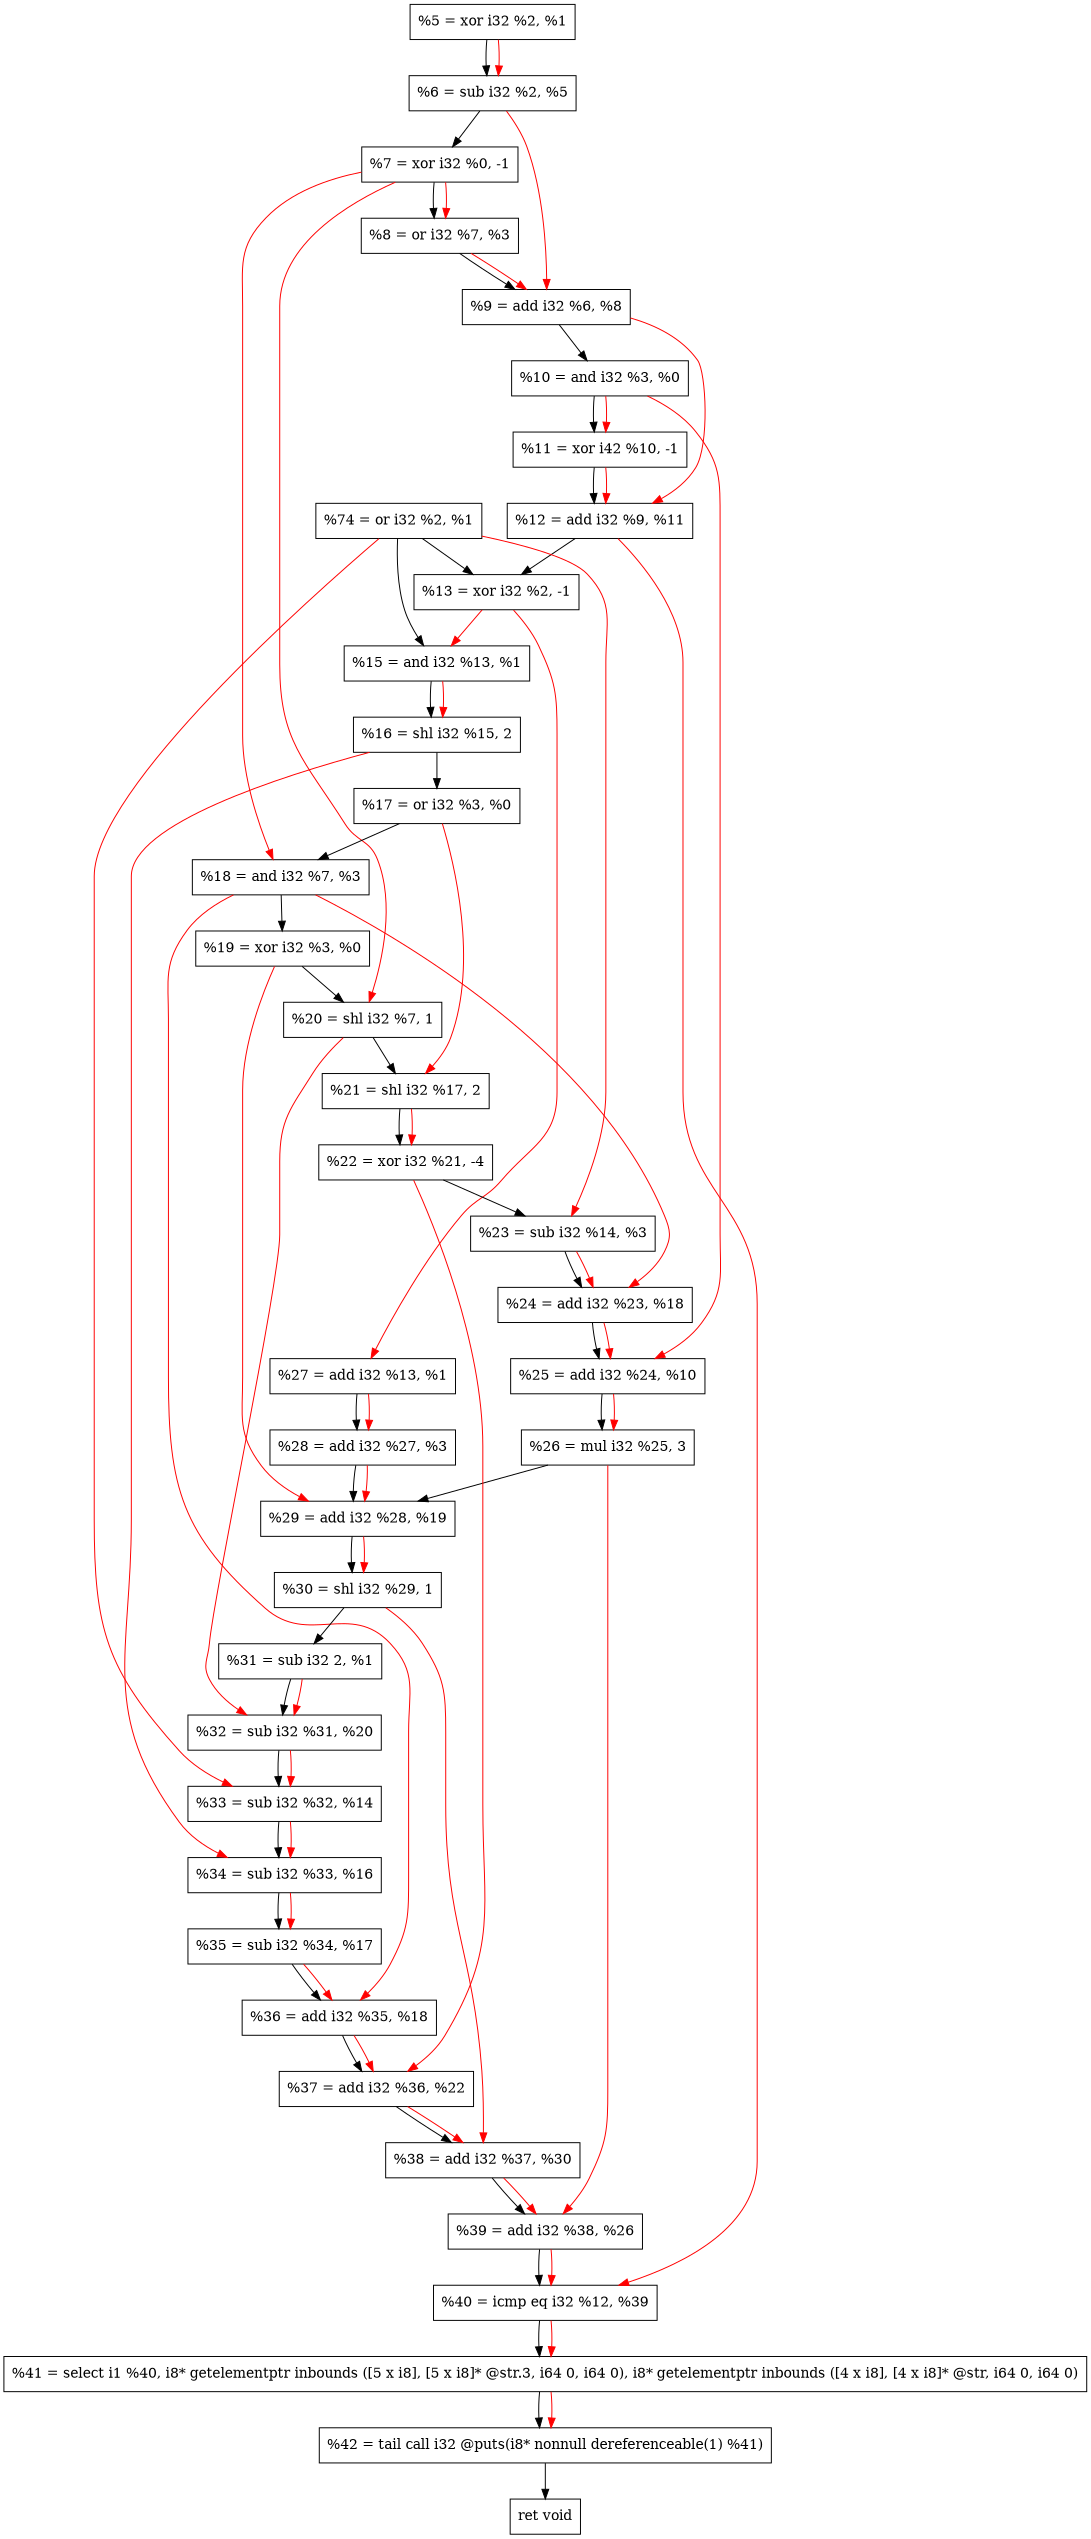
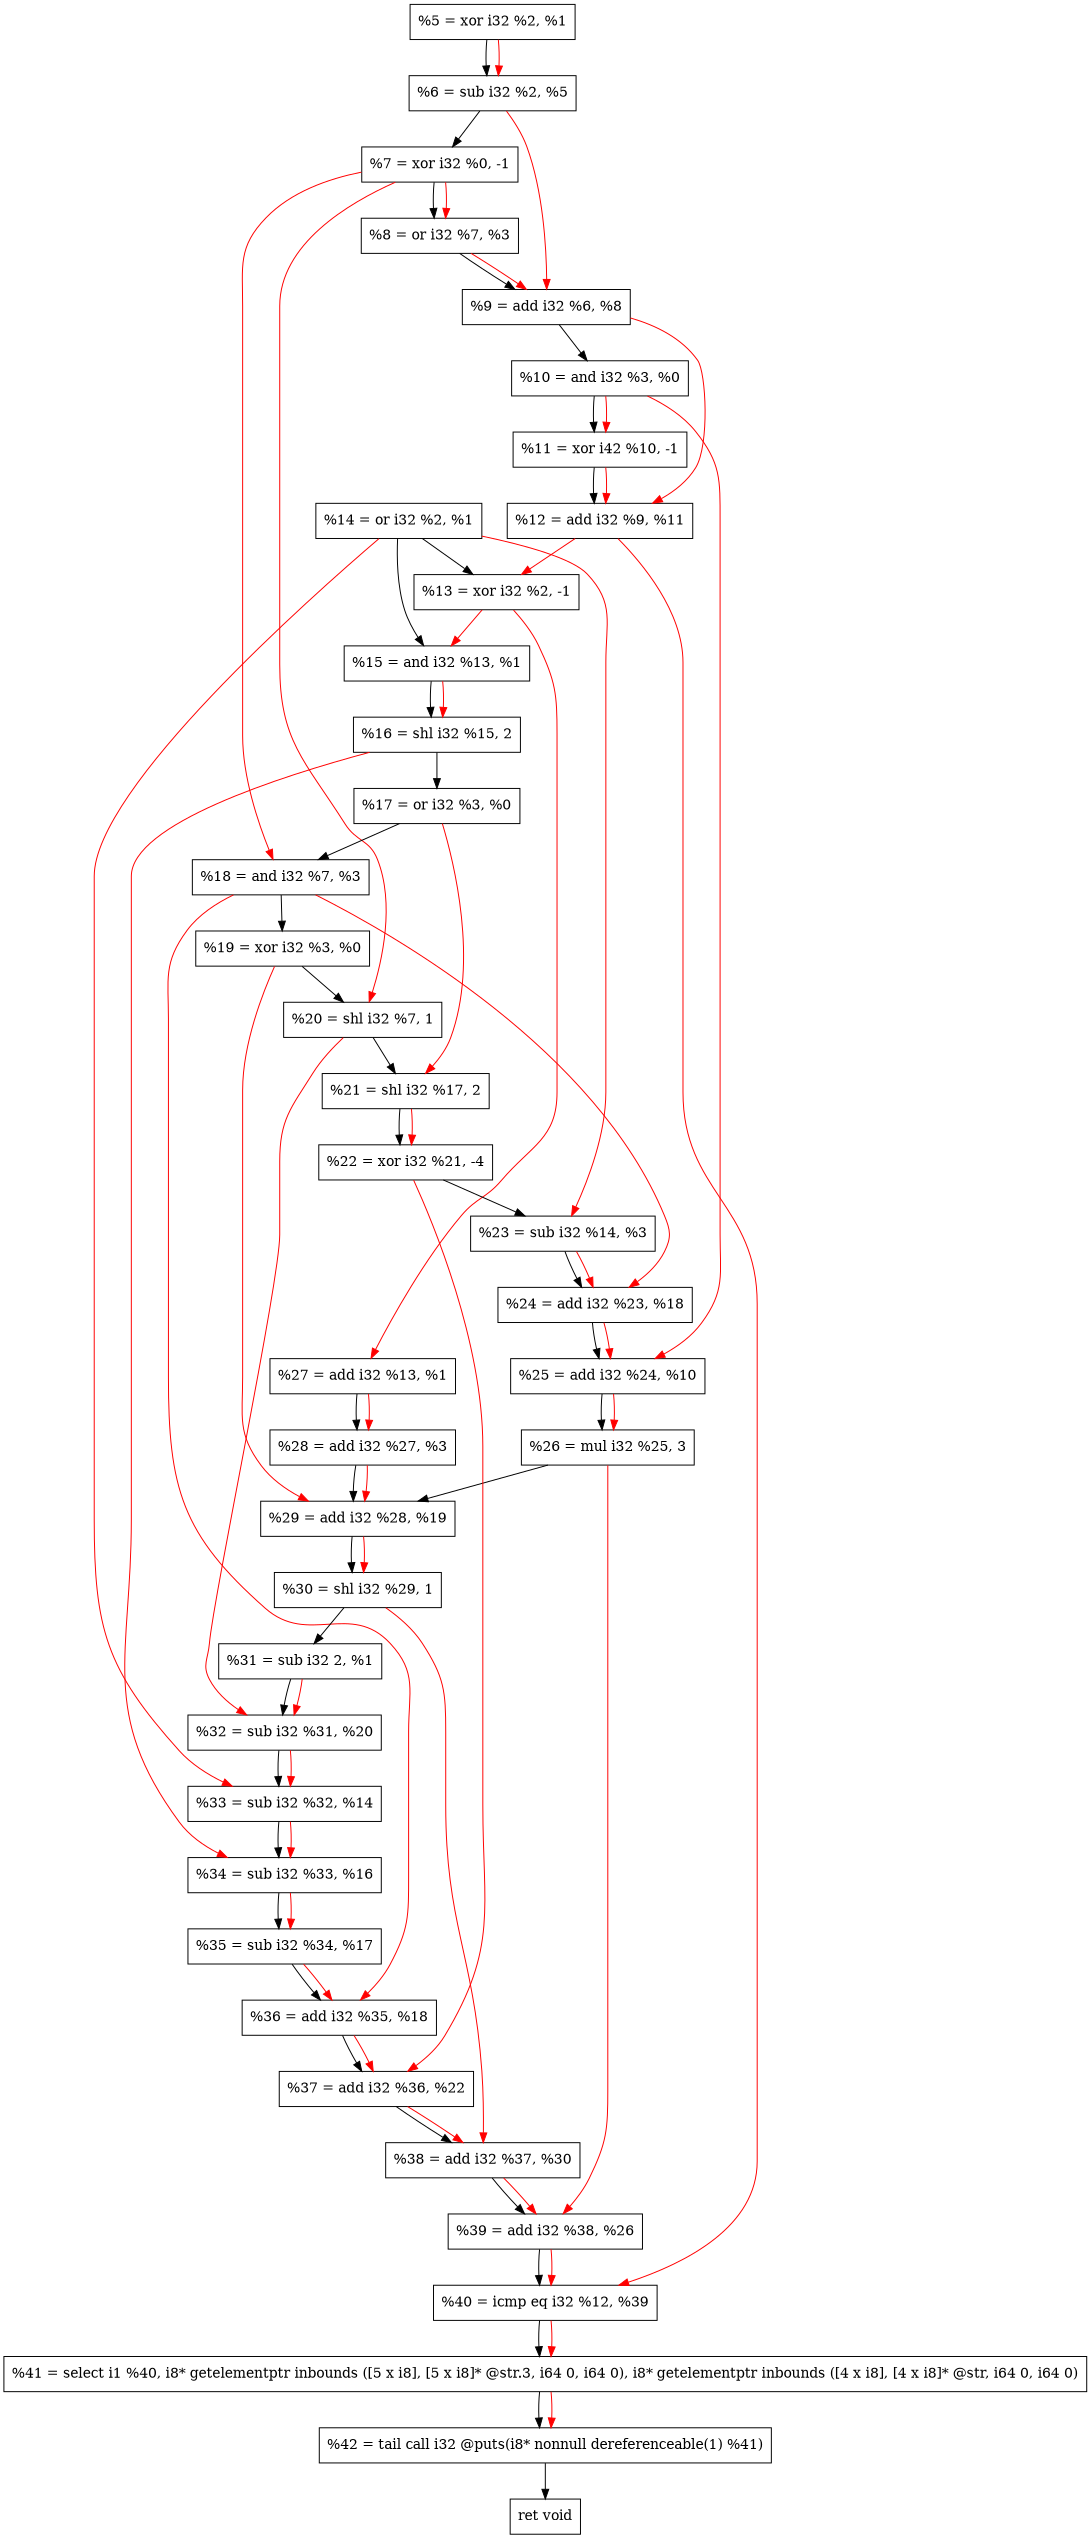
node "%74 = or i32 %2, %1": label "%74 = or i32 %2, %1" -> "%14 = or i32 %2, %1"
edge "%12 = add i32 %9, %11" -> "%13 = xor i32 %2, -1": color black -> red
